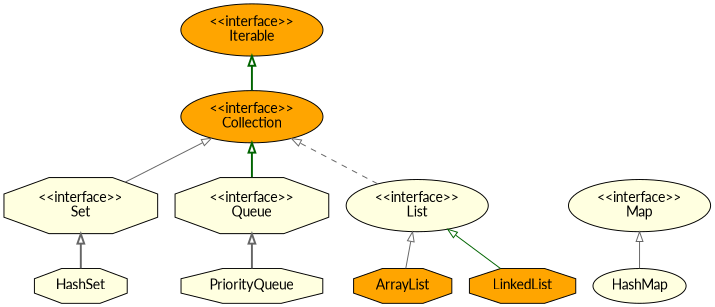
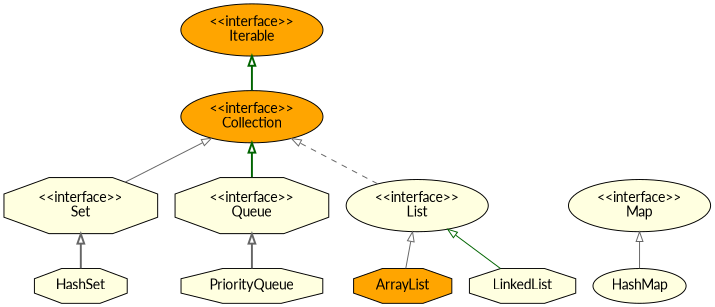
node "LinkedList": fillcolor orange -> lightyellow
